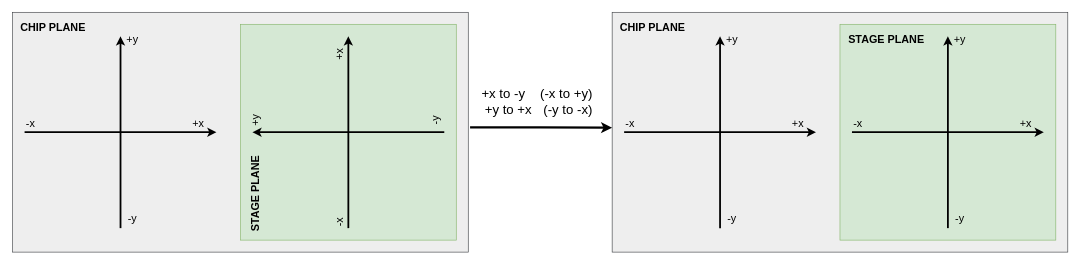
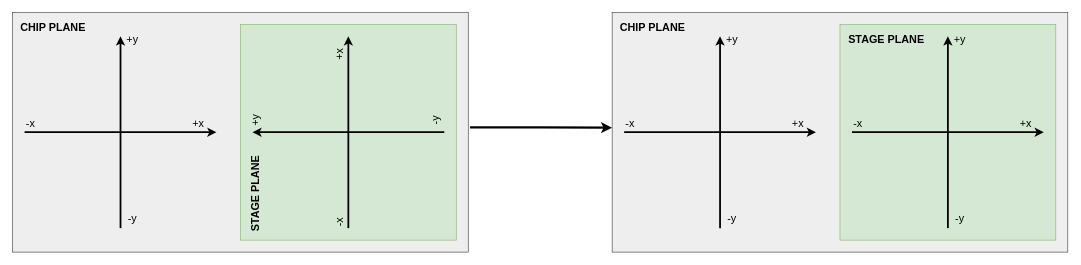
node "+x to -y (-x to +y) +y to +x (-y to -x)": removed
